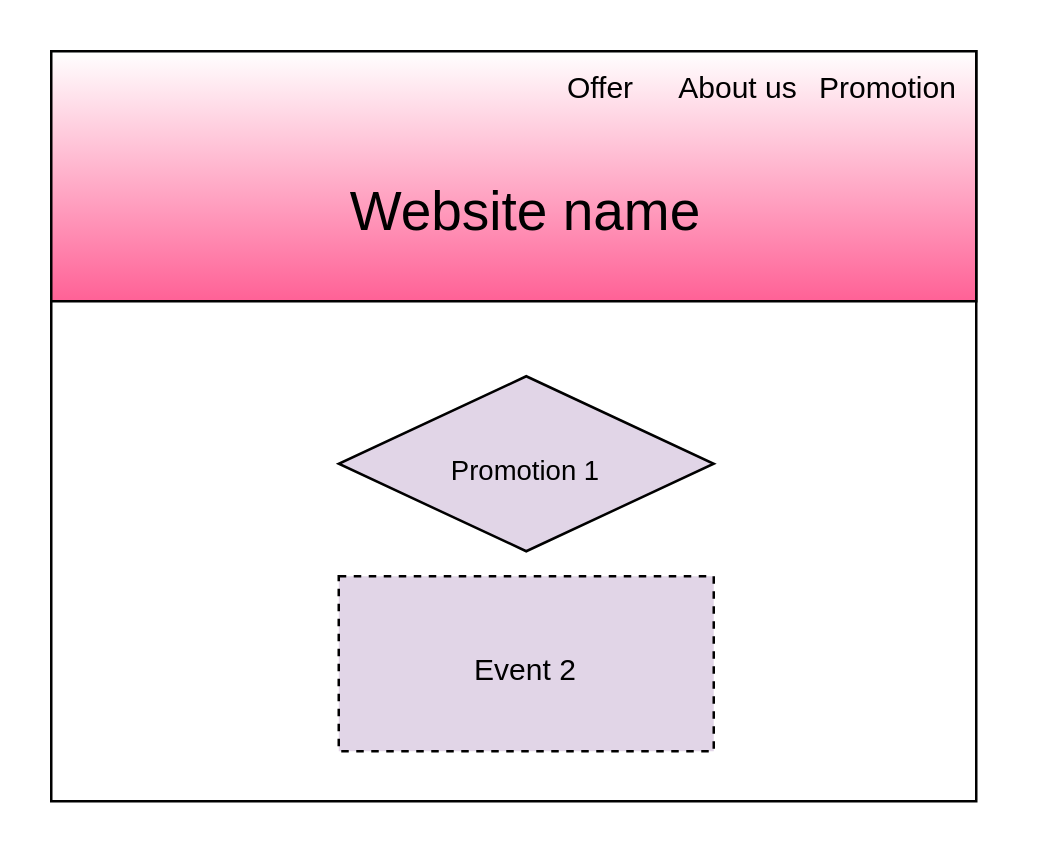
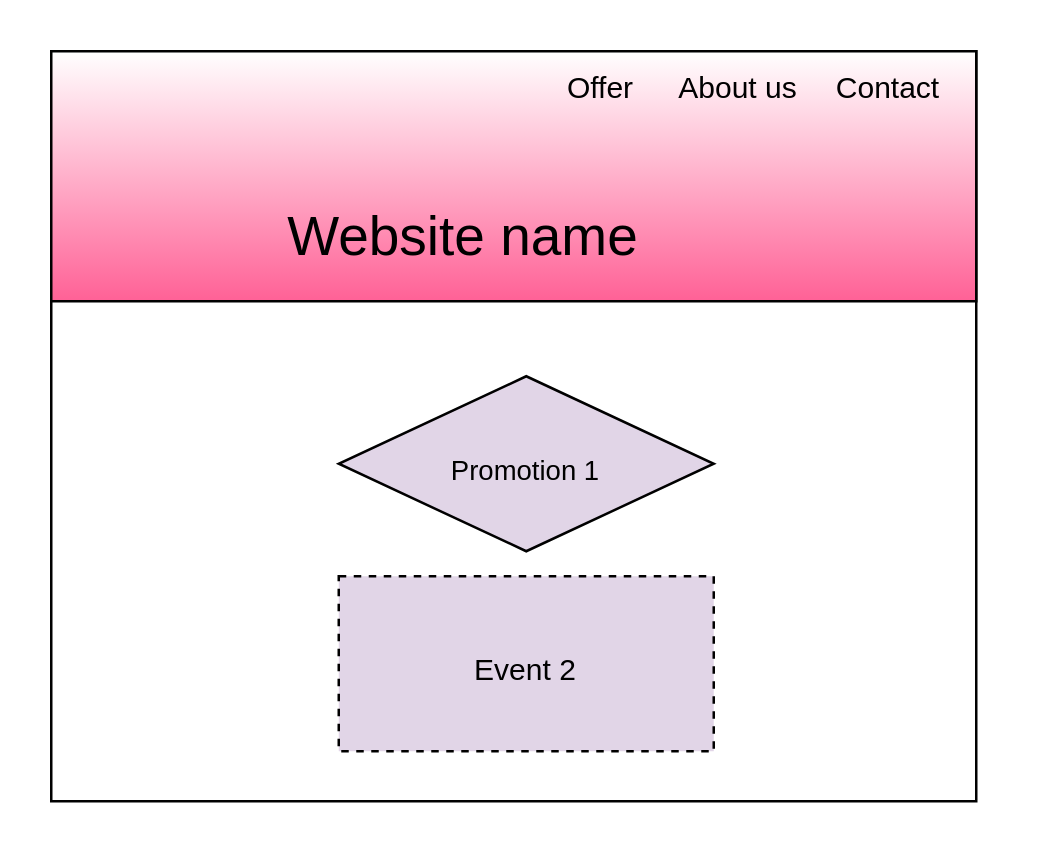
node "Promotion": label "Promotion" -> "Contact"
node "Website name": moved (526, 214) -> (464, 239)
